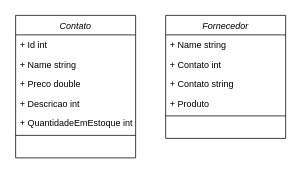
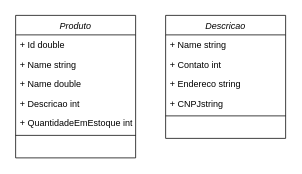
node "Contato": label "Contato" -> "Produto"
node "Fornecedor": label "Fornecedor" -> "Descricao"
node "+ Id int": label "+ Id int" -> "+ Id double"
node "+ Preco double": label "+ Preco double" -> "+ Name double"
node "+ Contato string": label "+ Contato string" -> "+ Endereco string"
node "+ Produto": label "+ Produto" -> "+ CNPJstring"
